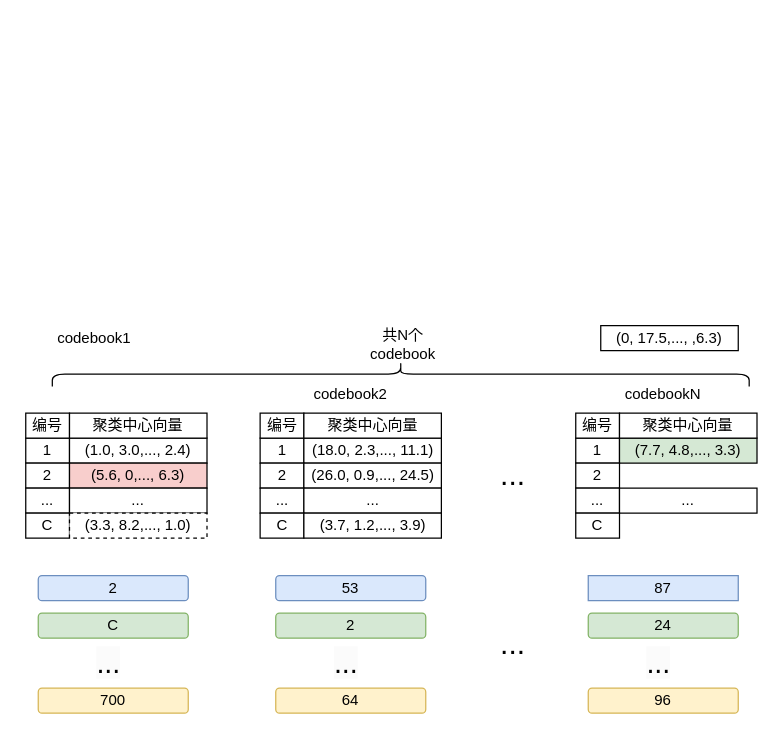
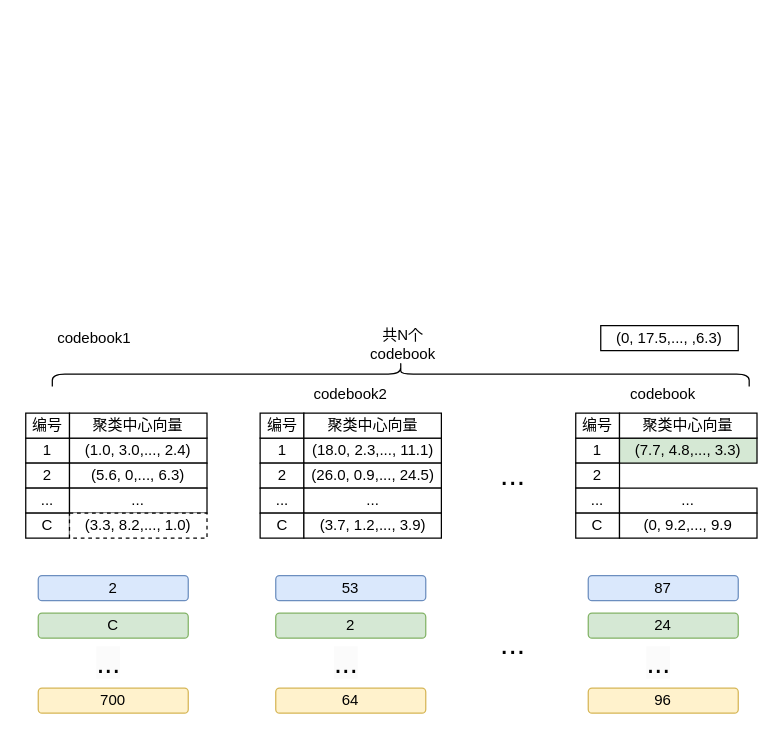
node "codebookN": label "codebookN" -> "codebook"
node "(5.6, 0,..., 6.3)": fillcolor #f8cecc -> #ffffff
node "(0, 9.2,..., 9.9": added
node "87": shape rectangle -> rounded rectangle
